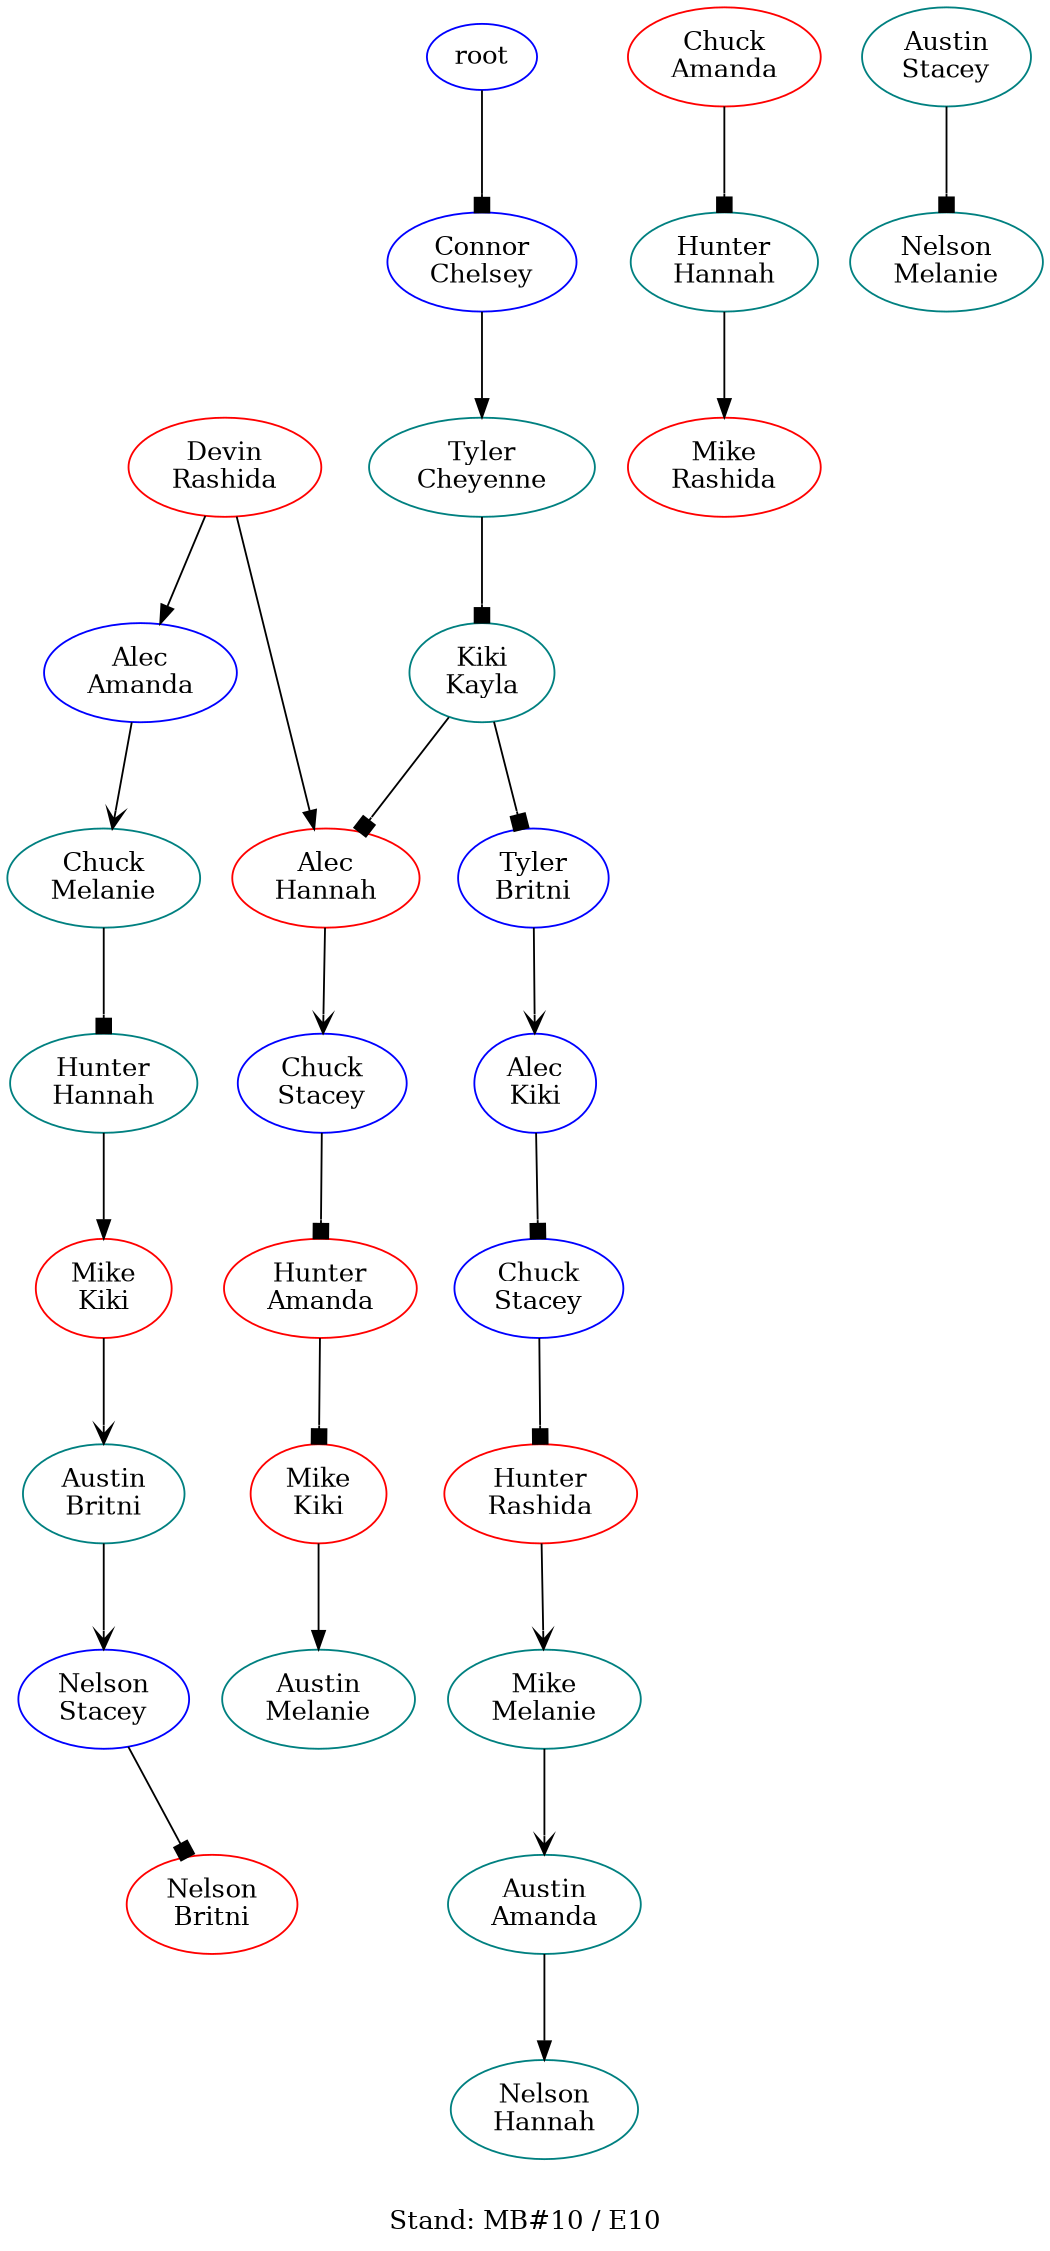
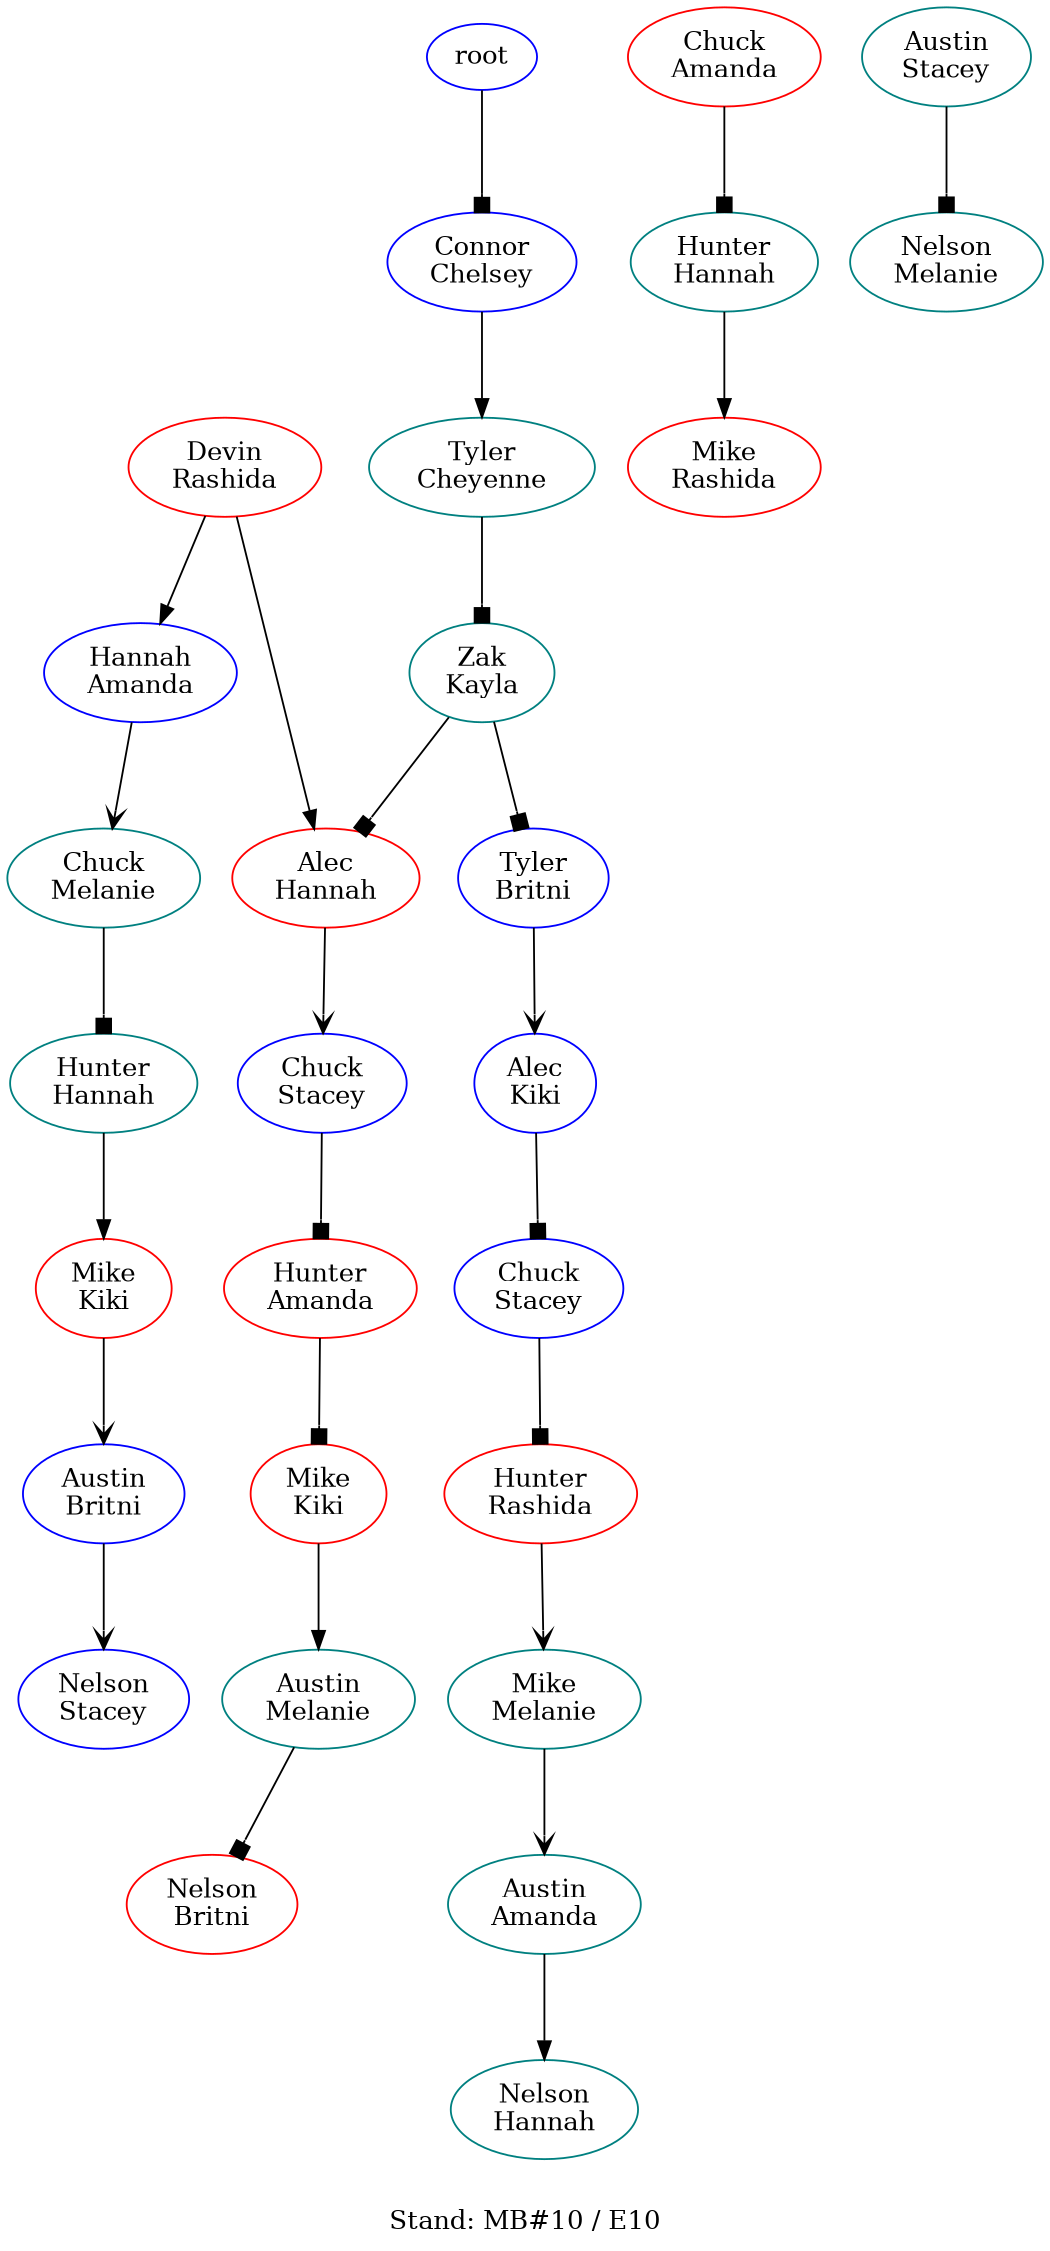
node "Alec Amanda": label "Alec Amanda" -> "Hannah Amanda"
node "Kiki Kayla": label "Kiki Kayla" -> "Zak Kayla"
node "Austin Britni": color teal -> blue
edge "Nelson Stacey" -> "Nelson Britni": now "Austin Melanie" -> "Nelson Britni"
